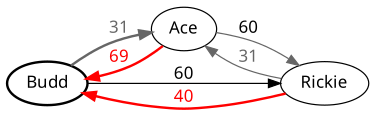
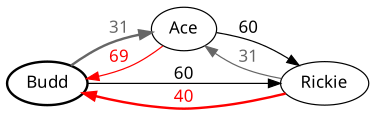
edge "Ace" -> "Rickie": color gray40 -> black
edge "Ace" -> "Budd": style bold -> solid
